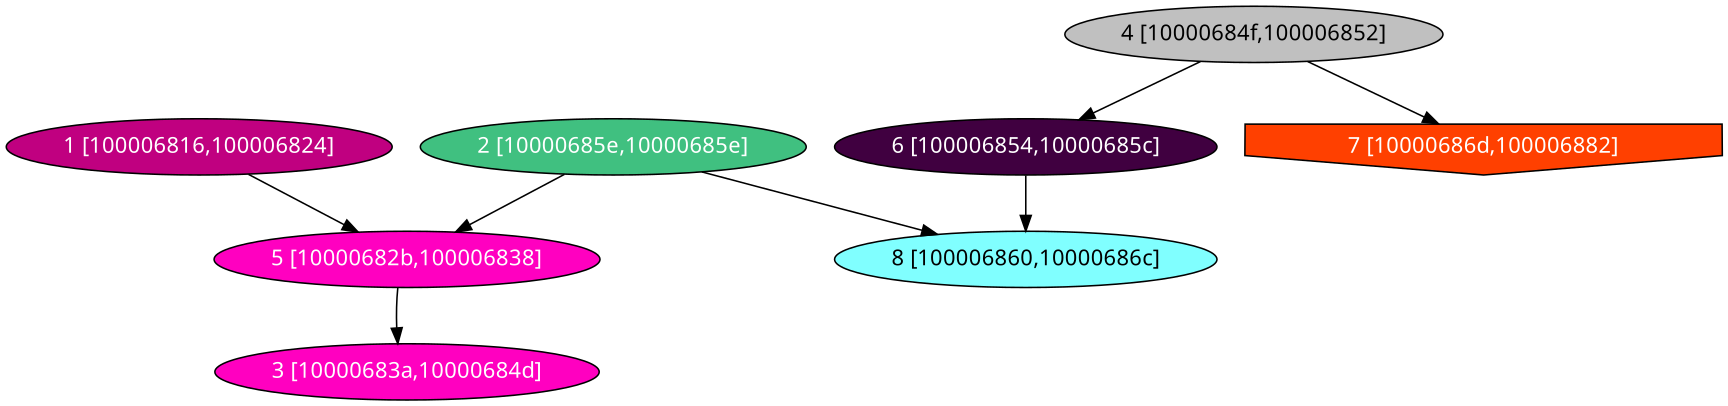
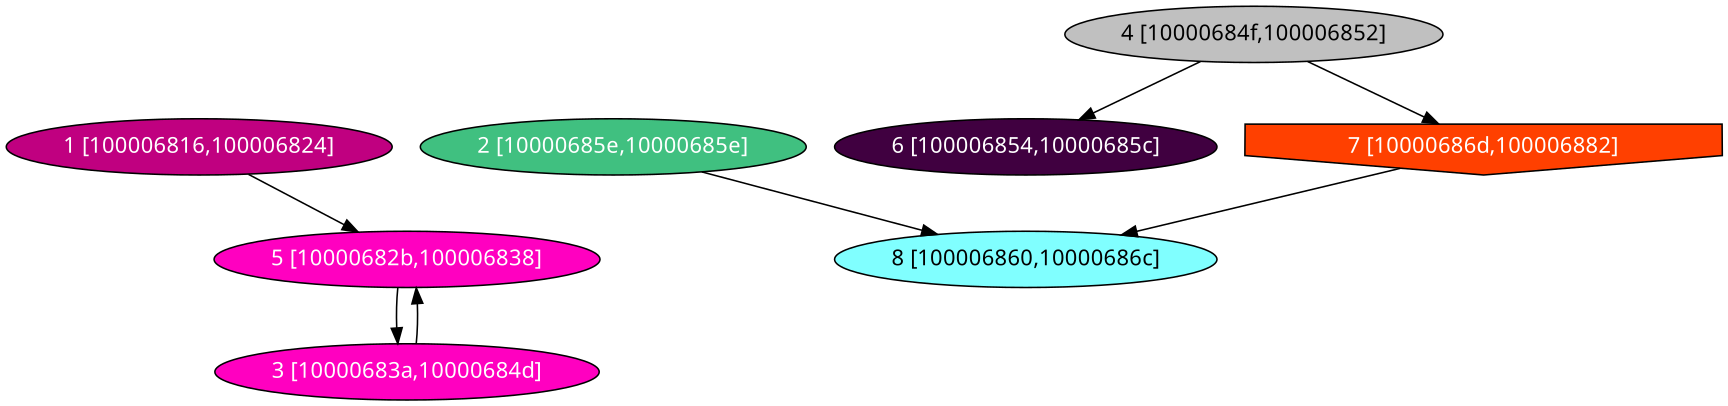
edge "6 [100006854,10000685c]" -> "8 [100006860,10000686c]": now "7 [10000686d,100006882]" -> "8 [100006860,10000686c]"
edge "2 [10000685e,10000685e]" -> "5 [10000682b,100006838]": now "3 [10000683a,10000684d]" -> "5 [10000682b,100006838]"
